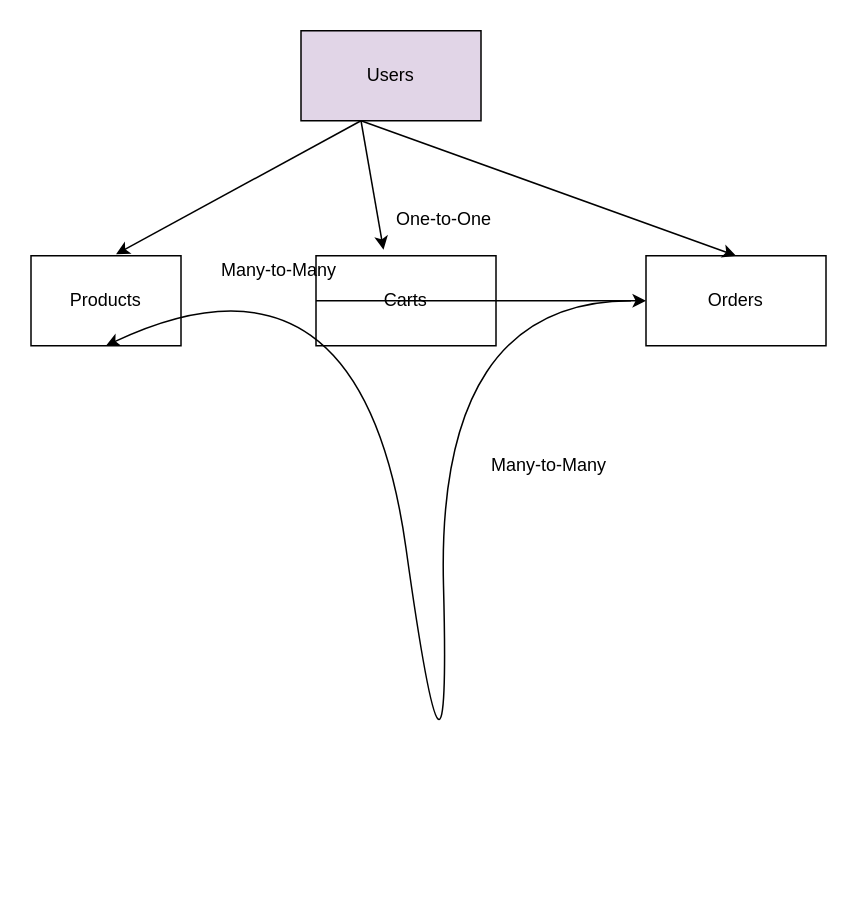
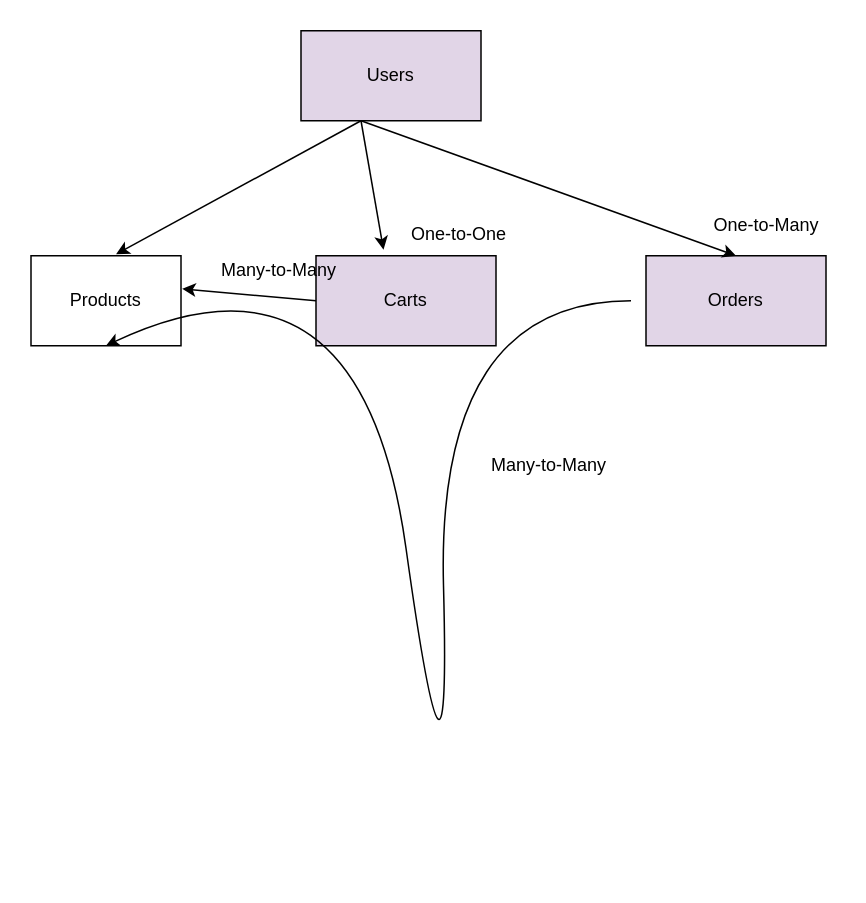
node "One-to-One": moved (443, 220) -> (458, 235)
node "One-to-Many": added
node "Carts": fillcolor #ffffff -> #e1d5e7
edge "Carts" -> "Orders": now "Carts" -> "Products"
node "Orders": fillcolor #ffffff -> #e1d5e7
